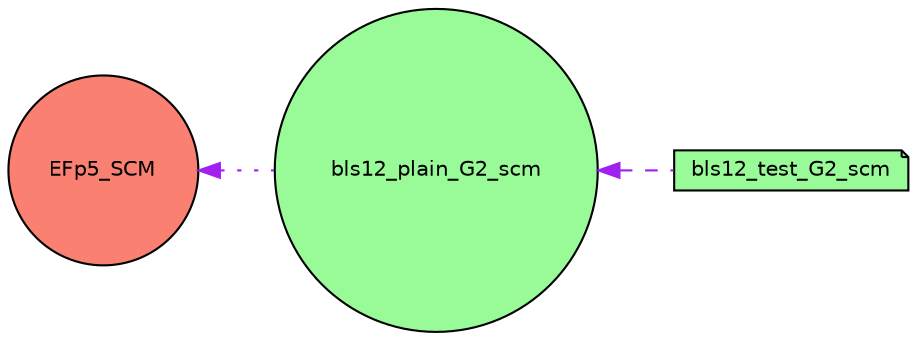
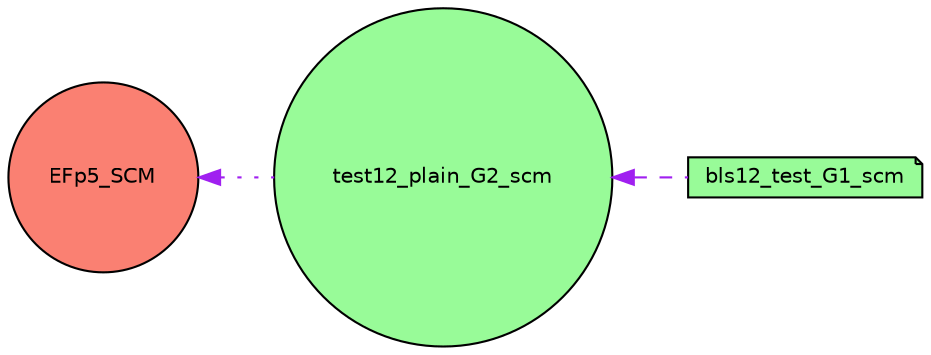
node "bls12_plain_G2_scm": label "bls12_plain_G2_scm" -> "test12_plain_G2_scm"
node "bls12_test_G2_scm": label "bls12_test_G2_scm" -> "bls12_test_G1_scm"
